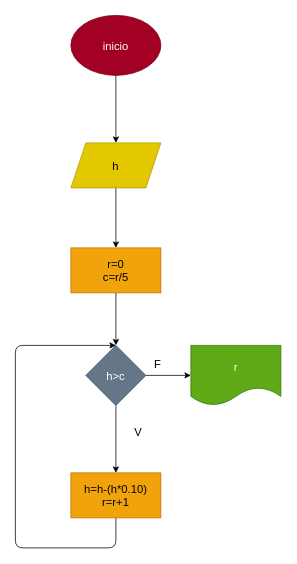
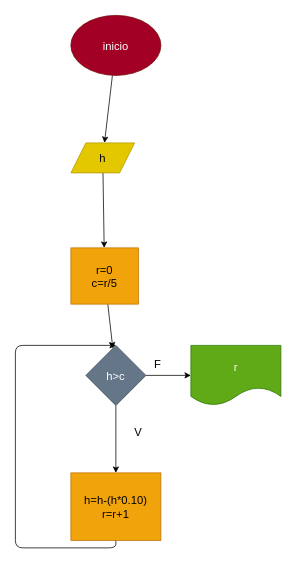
node "h": size 90x45 -> 64x30
node "r=0 c=r/5": size 90x45 -> 68x56
node "h=h-(h*0.10) r=r+1": size 90x45 -> 90x68
